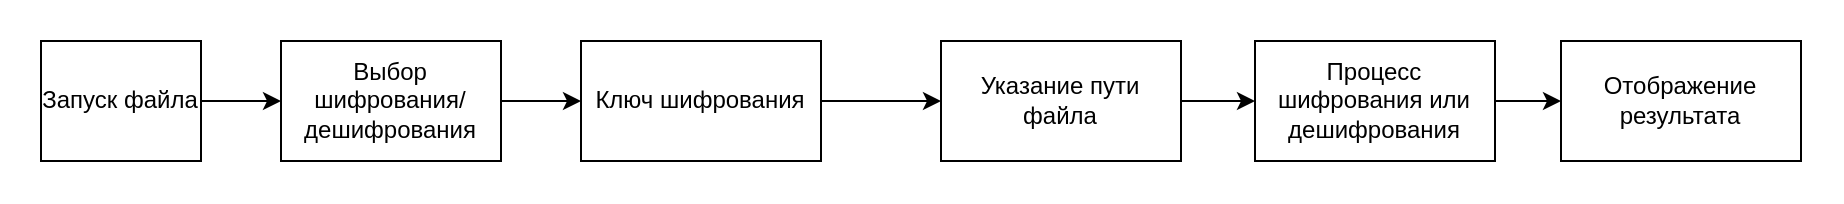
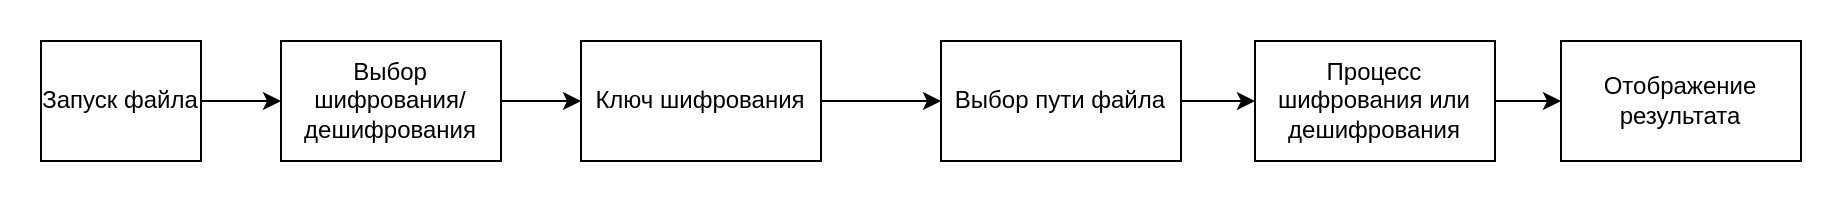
node "Указание пути файла": label "Указание пути файла" -> "Выбор пути файла"
